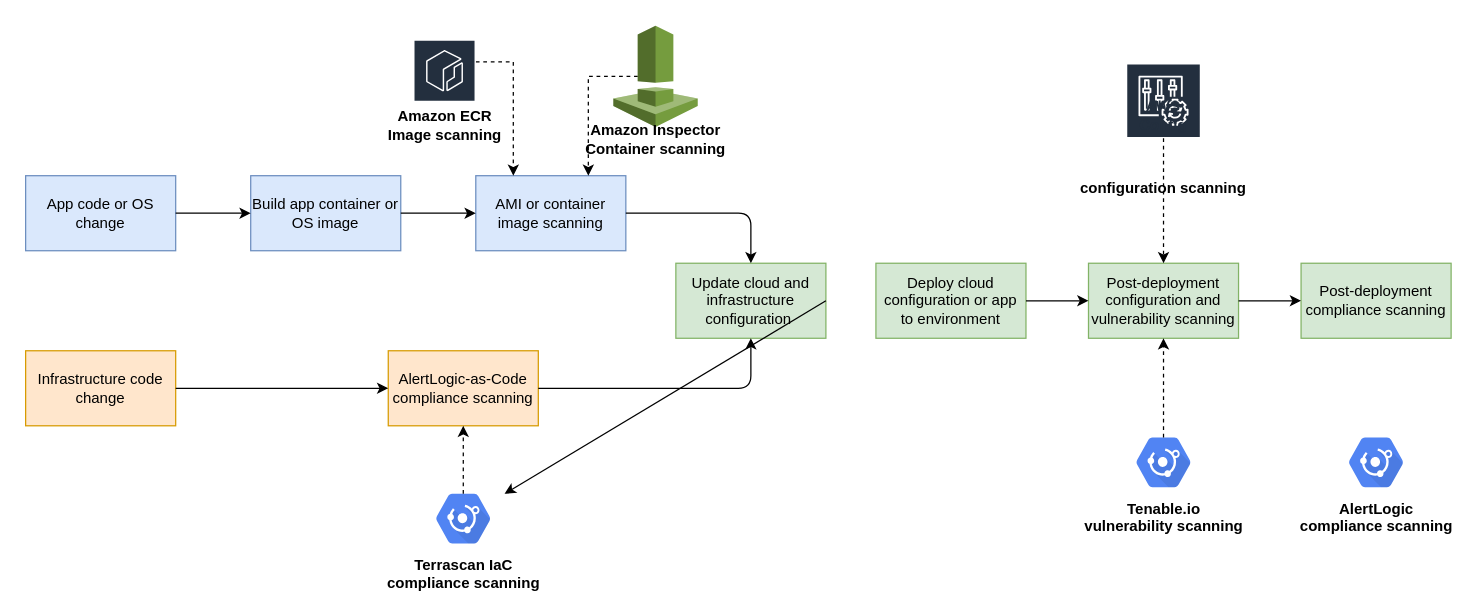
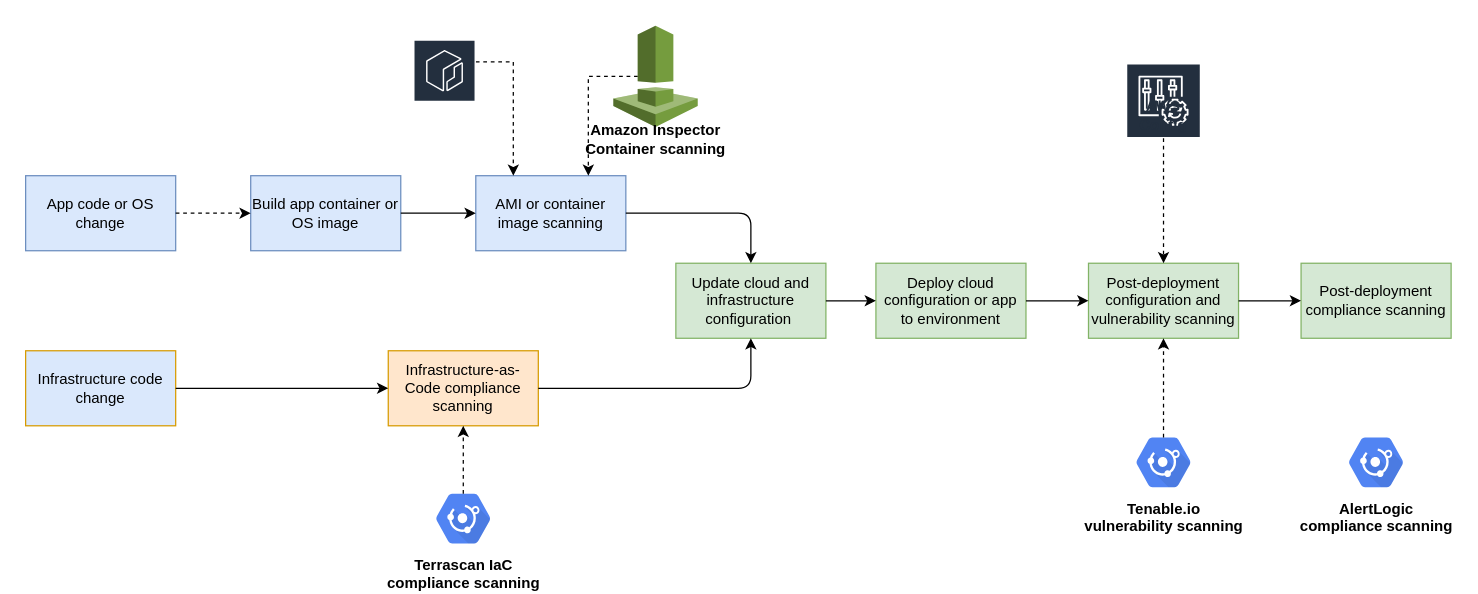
node "Amazon ECRImage scanning": removed
node "configuration scanning": removed
edge "App code or OS change" -> "Build app container or OS image": style solid -> dashed
node "Infrastructure code change": fillcolor #ffe6cc -> #dae8fc
node "AlertLogic-as-Code compliance scanning": label "AlertLogic-as-Code compliance scanning" -> "Infrastructure-as-Code compliance scanning"
edge "Update cloud and infrastructure configuration" -> "Terrascan IaC compliance scanning": now "Update cloud and infrastructure configuration" -> "Deploy cloud configuration or app to environment"
